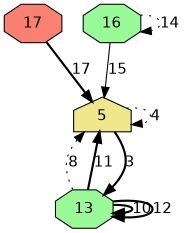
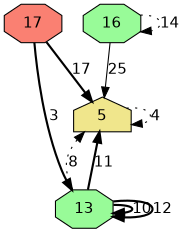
edge "16" -> "5": label "15" -> "25"
edge "5" -> "13": now "17" -> "13"
